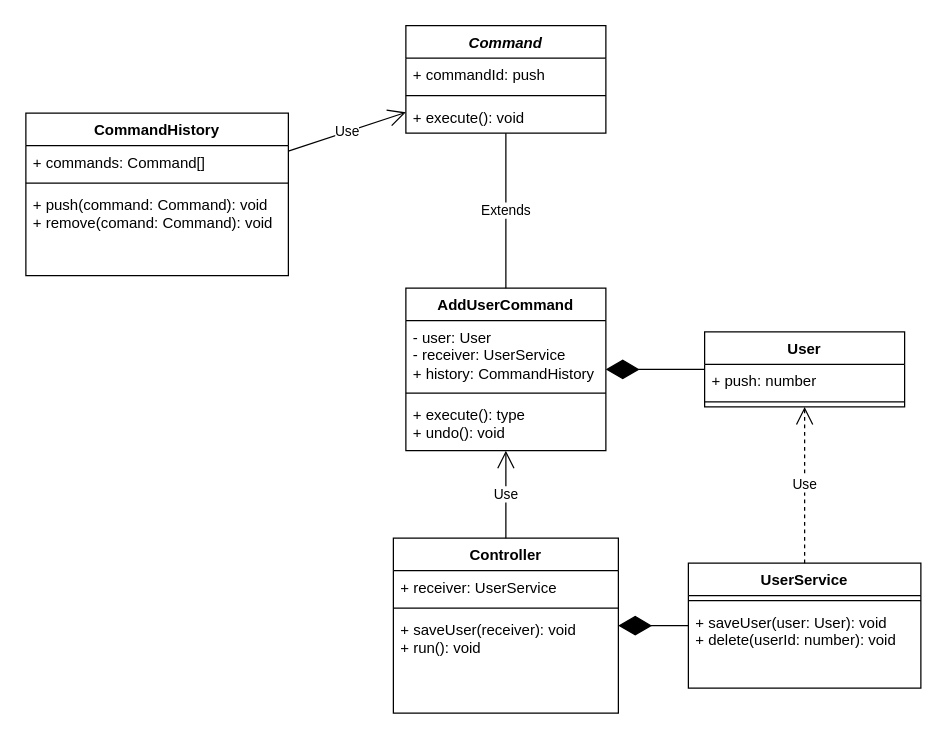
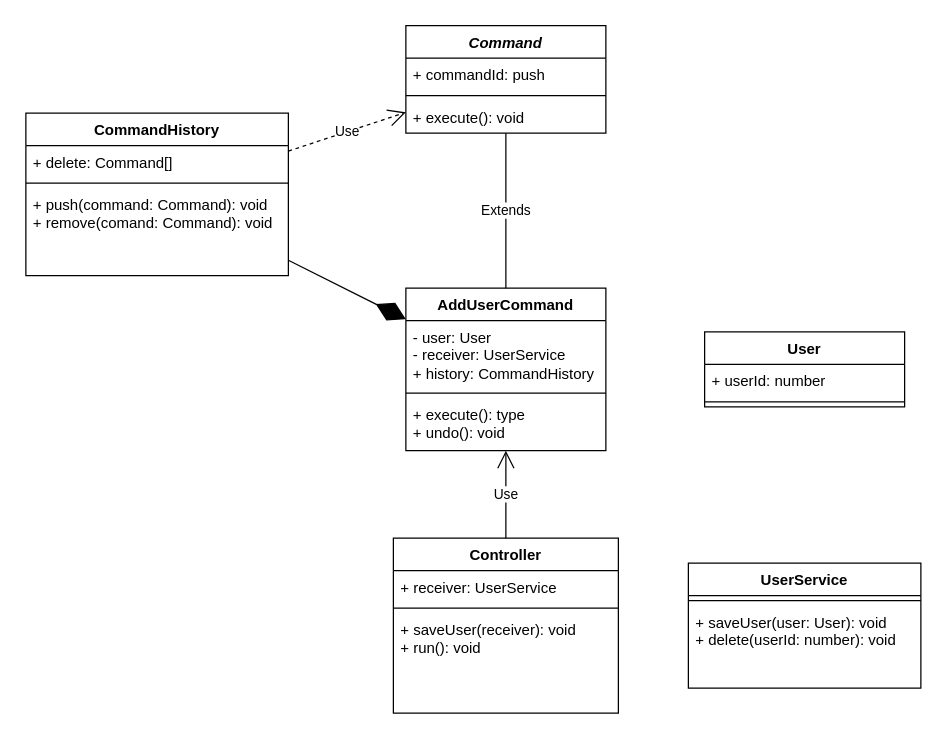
edge "CommandHistory" -> "Command": style solid -> dashed
node "+ commands: Command[]": label "+ commands: Command[]" -> "+ delete: Command[]"
edge "CommandHistory" -> "AddUserCommand": added
edge "User" -> "AddUserCommand": removed
node "+ push: number": label "+ push: number" -> "+ userId: number"
edge "UserService" -> "User": removed, label "Use"
edge "UserService" -> "Controller": removed
